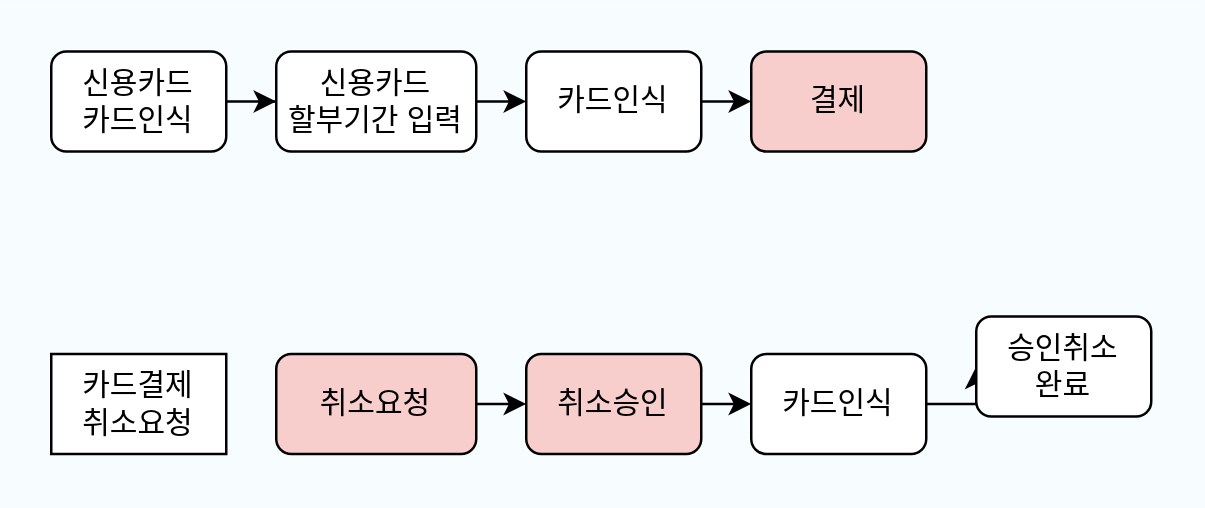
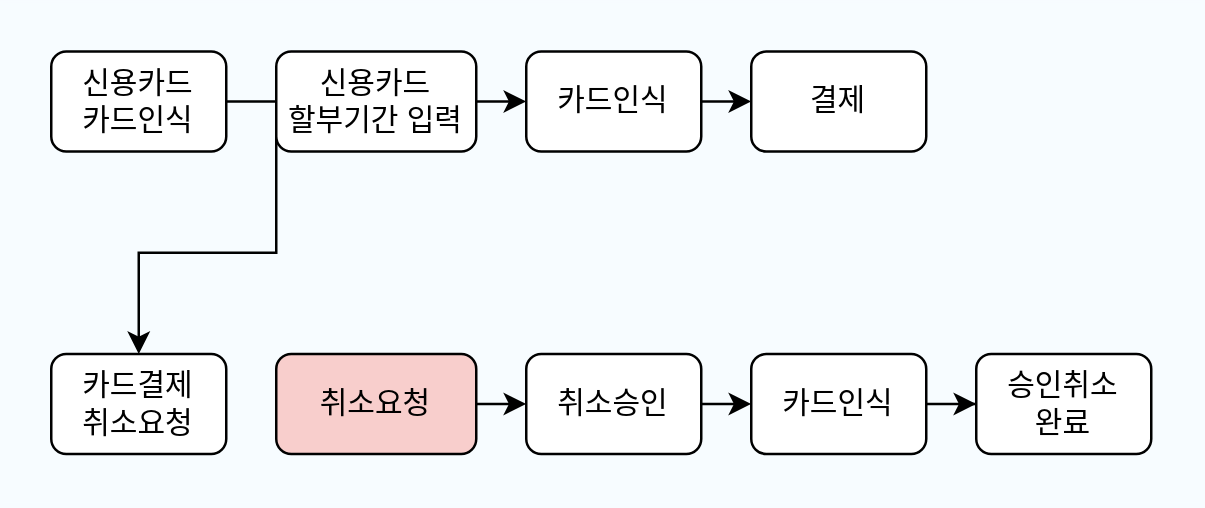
edge "신용카드 카드인식" -> "신용카드 할부기간 입력": now "신용카드 카드인식" -> "카드결제 취소요청"
node "결제": fillcolor #f8cecc -> #ffffff
node "승인취소 완료": moved (1064, 366) -> (1064, 404)
node "카드결제 취소요청": shape rectangle -> rounded rectangle
node "취소승인": fillcolor #f8cecc -> #ffffff
